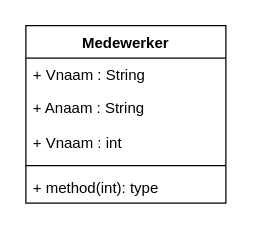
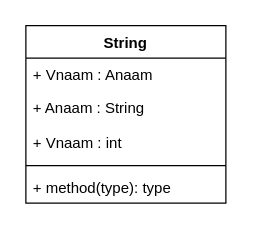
node "Medewerker": label "Medewerker" -> "String"
node "+ Vnaam : String": label "+ Vnaam : String" -> "+ Vnaam : Anaam"
node "+ method(int): type": label "+ method(int): type" -> "+ method(type): type"
